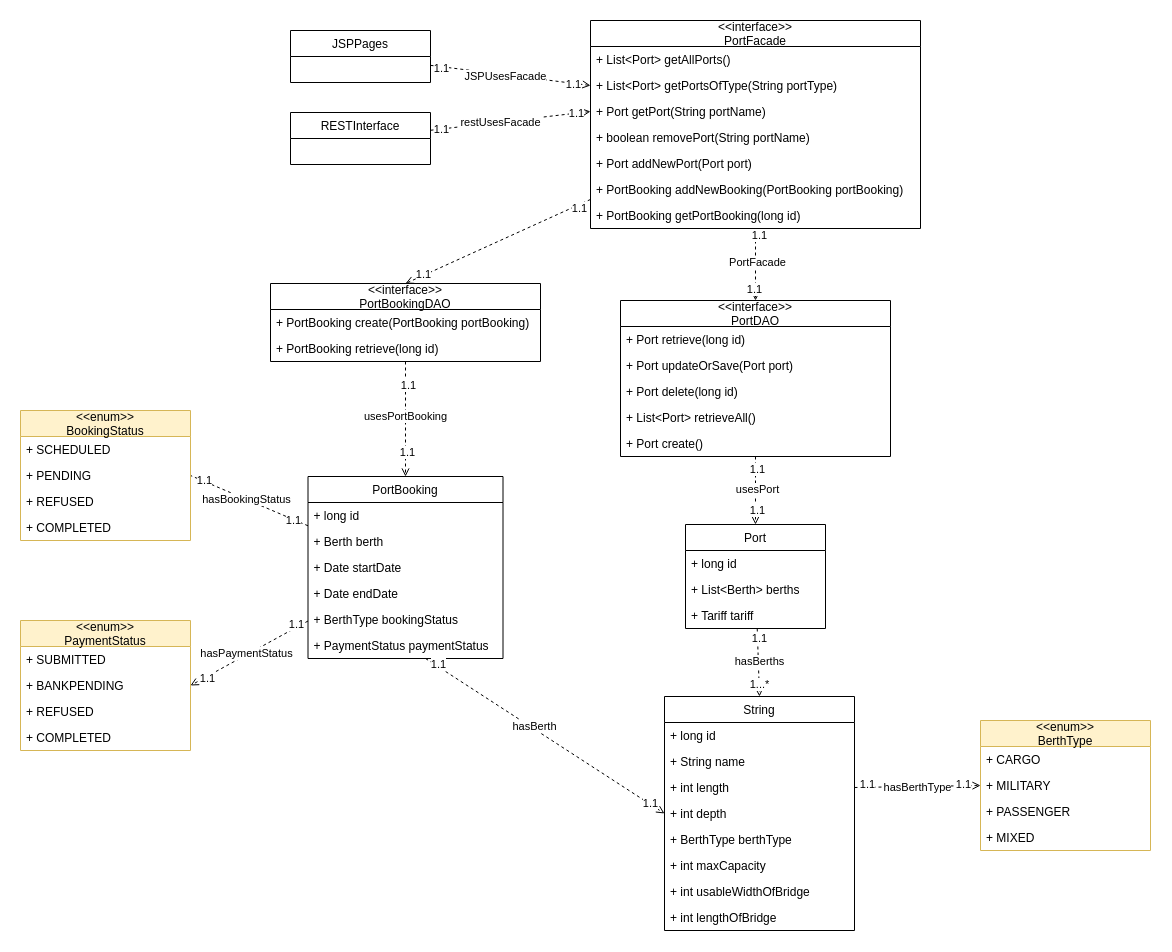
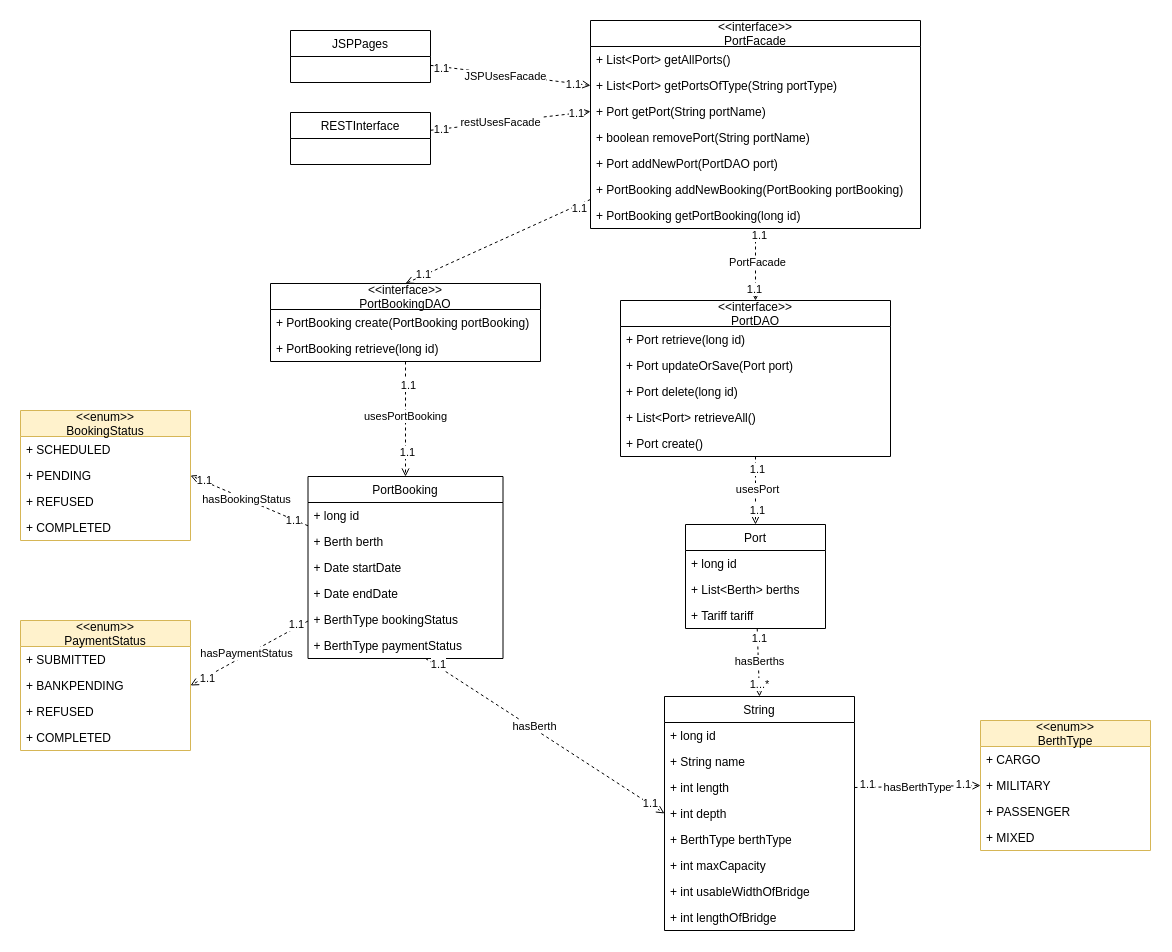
node "+ Port addNewPort(Port port)": label "+ Port addNewPort(Port port)" -> "+ Port addNewPort(PortDAO port)"
edge "+ PENDING" -- "PortBooking": arrowhead none -> open
node "+ PaymentStatus paymentStatus": label "+ PaymentStatus paymentStatus" -> "+ BerthType paymentStatus"
